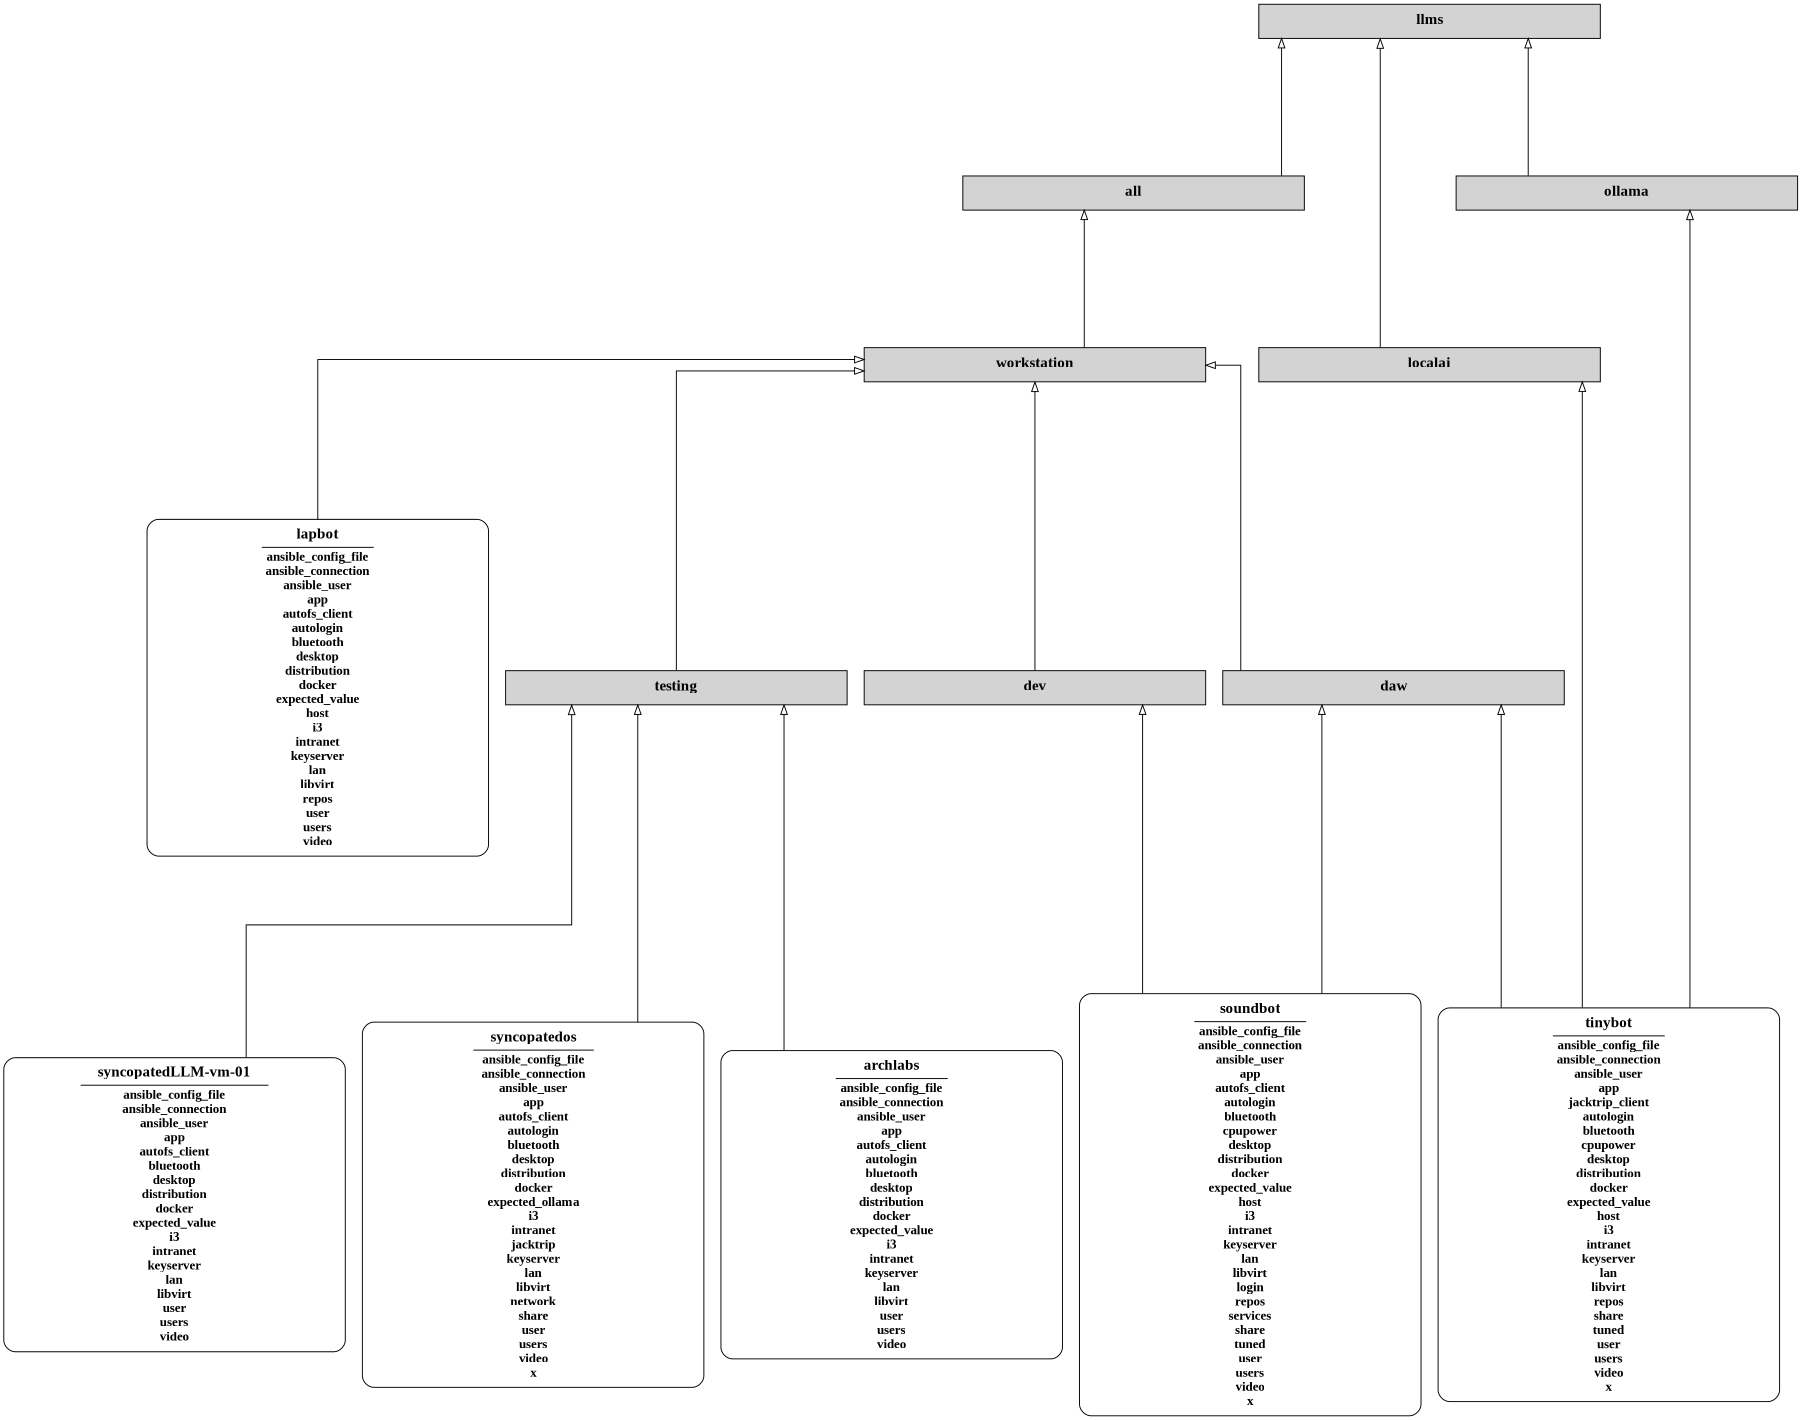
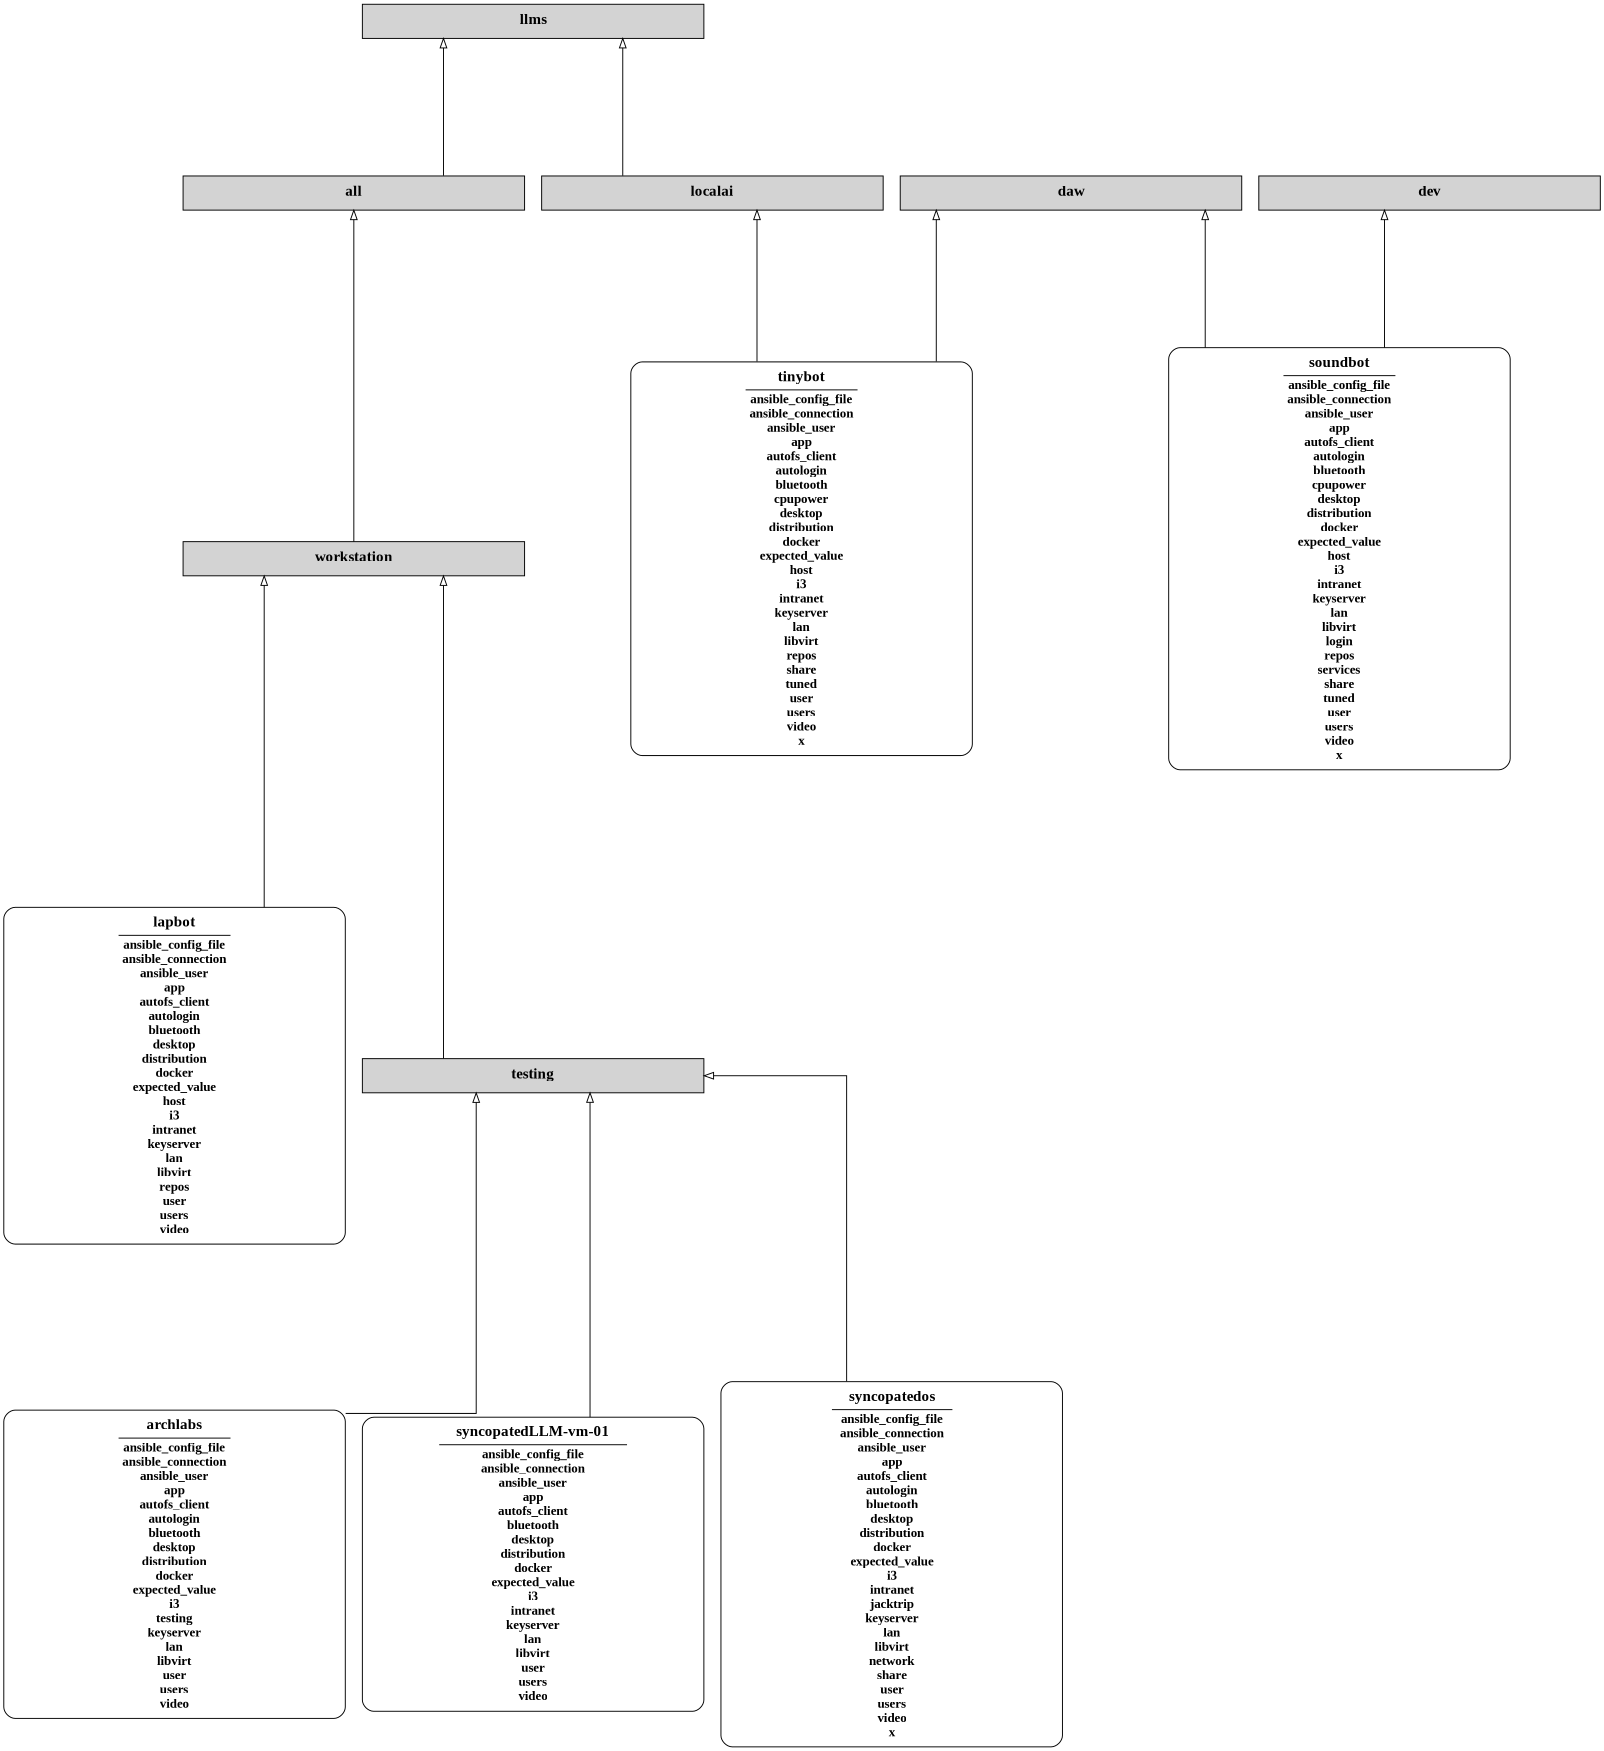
node "ollama": removed
edge "daw" -> "workstation": removed
edge "dev" -> "workstation": removed
node "tinybot": text "jacktrip_client" -> "autofs_client"
node "syncopatedos": text "expected_ollama" -> "expected_value"
node "archlabs": text "intranet" -> "testing"
